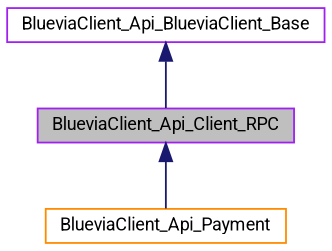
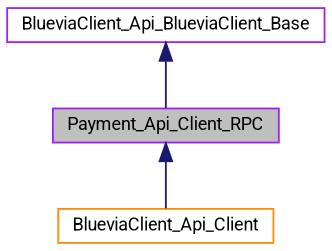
node "BlueviaClient_Api_Client_RPC": label "BlueviaClient_Api_Client_RPC" -> "Payment_Api_Client_RPC"
node "BlueviaClient_Api_Payment": label "BlueviaClient_Api_Payment" -> "BlueviaClient_Api_Client"
